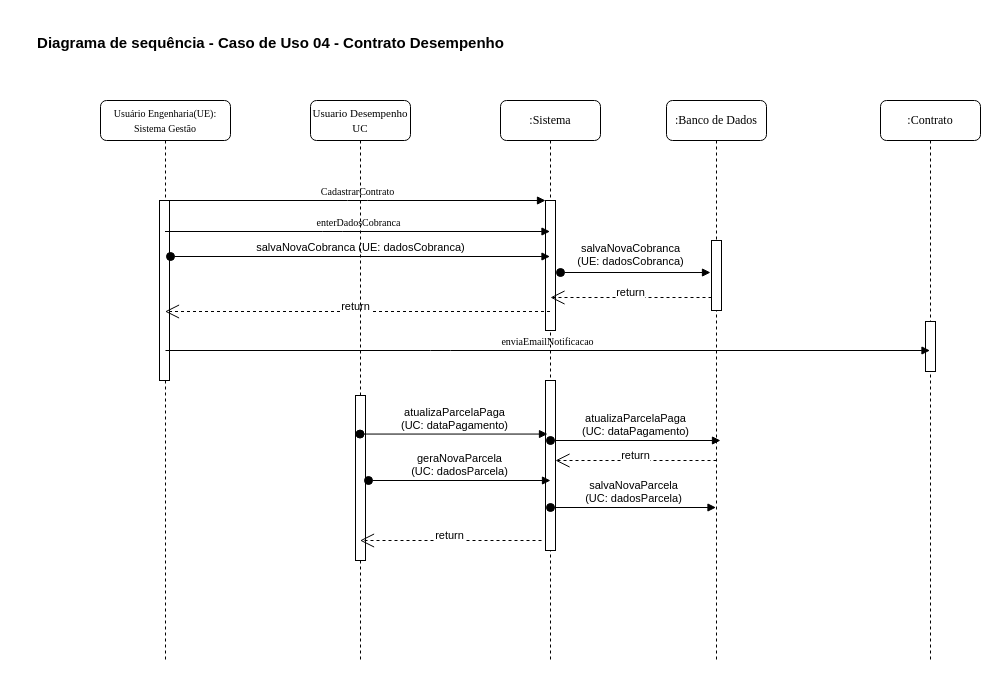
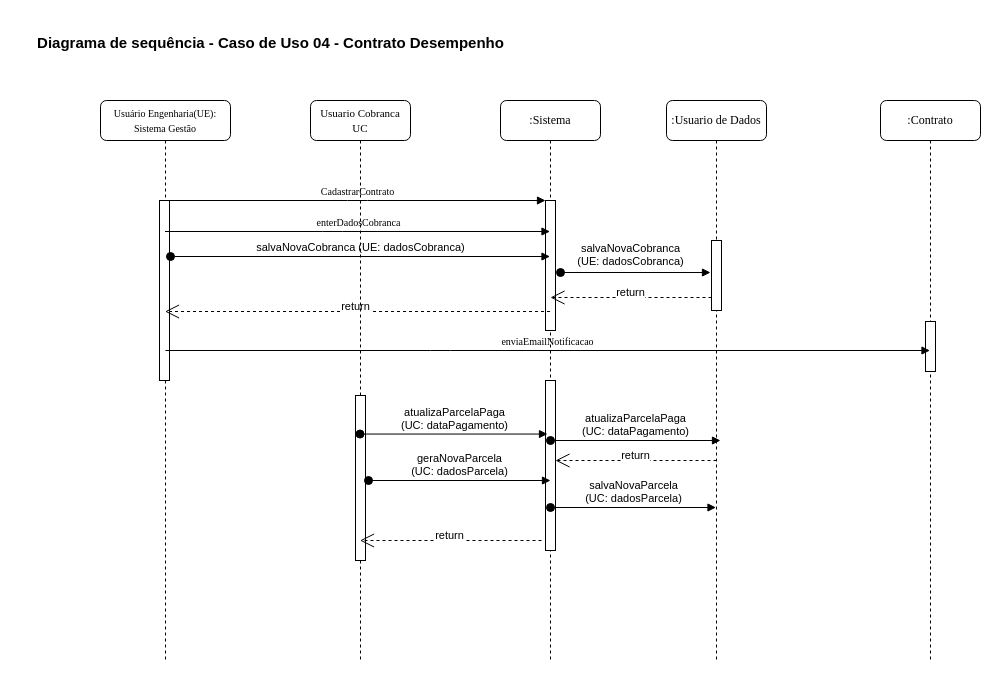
node "Usuario Desempenho UC": label "Usuario Desempenho UC" -> "Usuario Cobranca UC"
node ":Banco de Dados": label ":Banco de Dados" -> ":Usuario de Dados"
